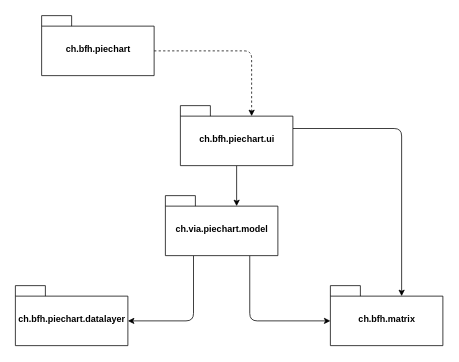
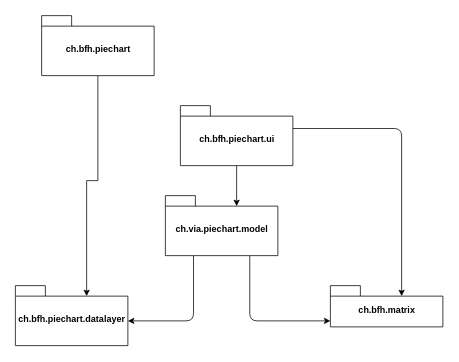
edge "ch.bfh.piechart" -> "ch.bfh.piechart.ui": removed
edge "ch.bfh.piechart" -> "ch.bfh.piechart.datalayer": added
node "ch.bfh.matrix": size 113x60 -> 113x41
